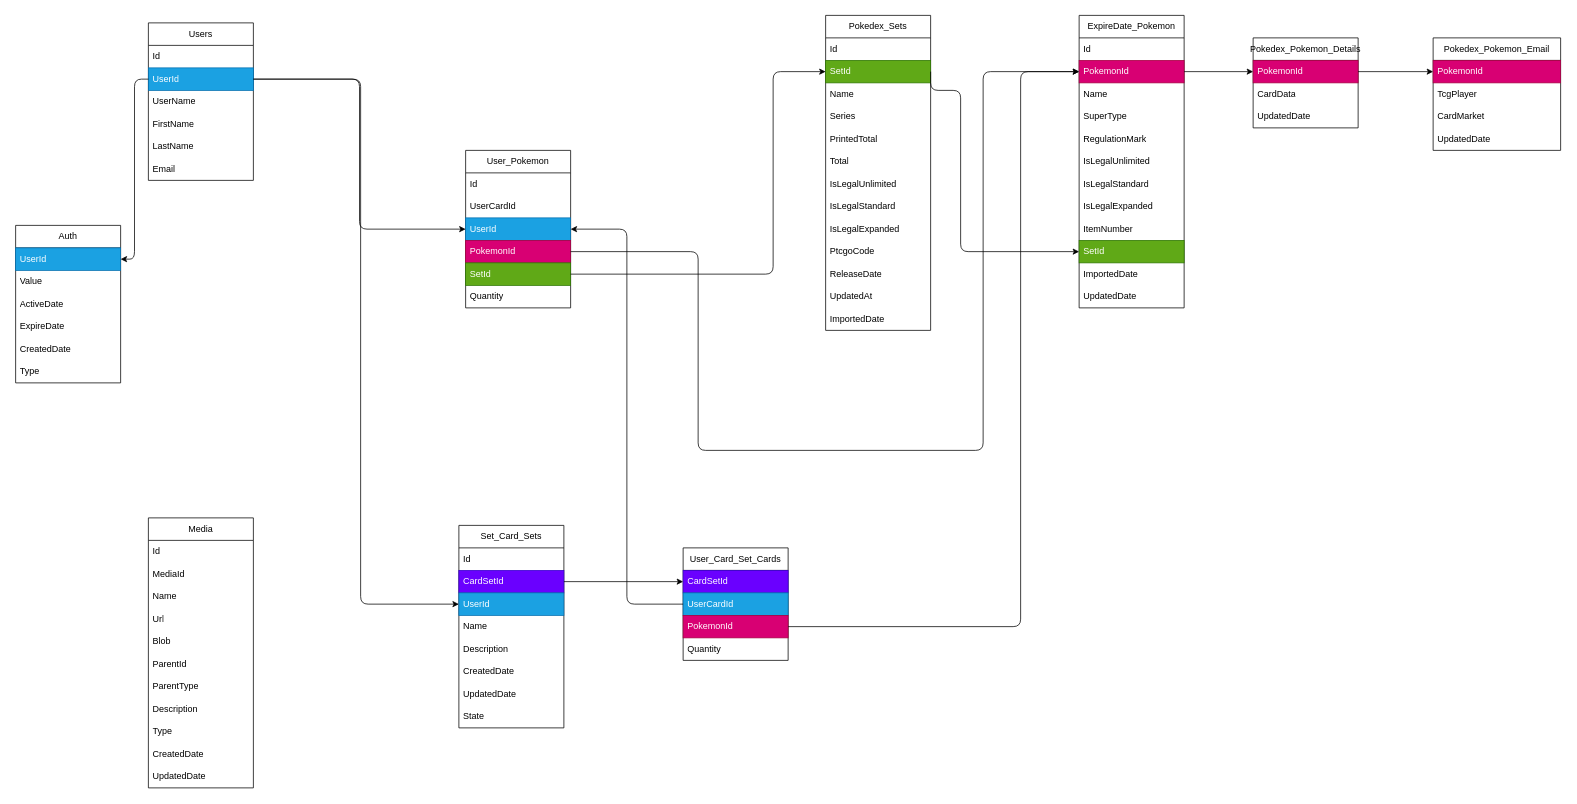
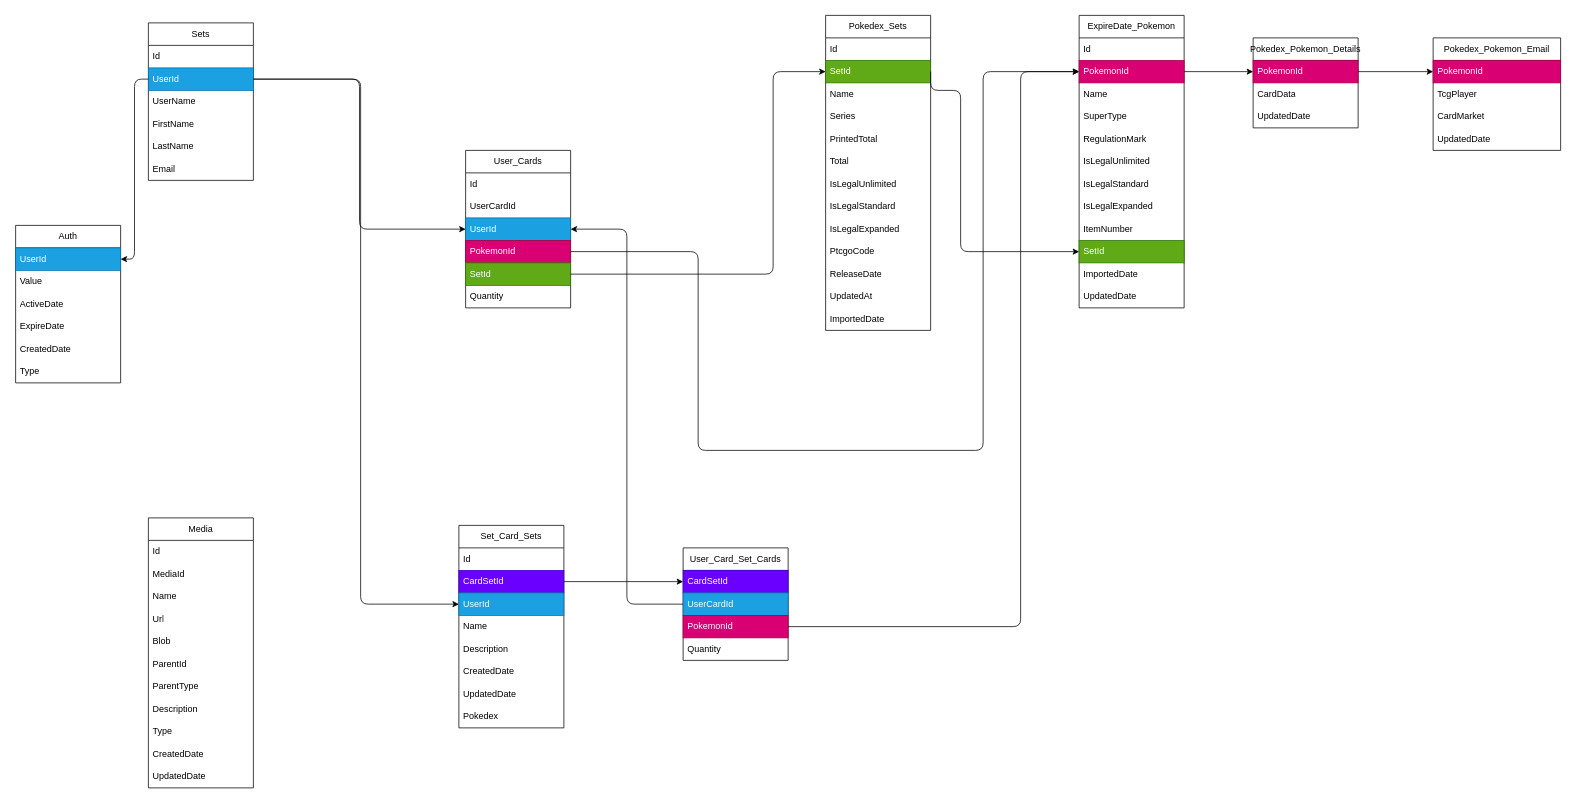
node "Users": label "Users" -> "Sets"
node "User_Pokemon": label "User_Pokemon" -> "User_Cards"
node "State": label "State" -> "Pokedex"
